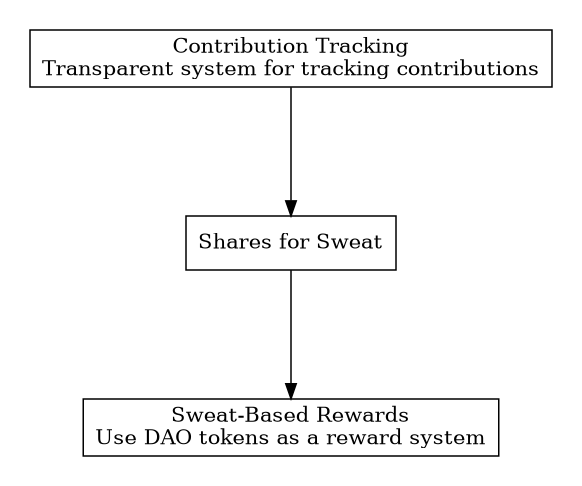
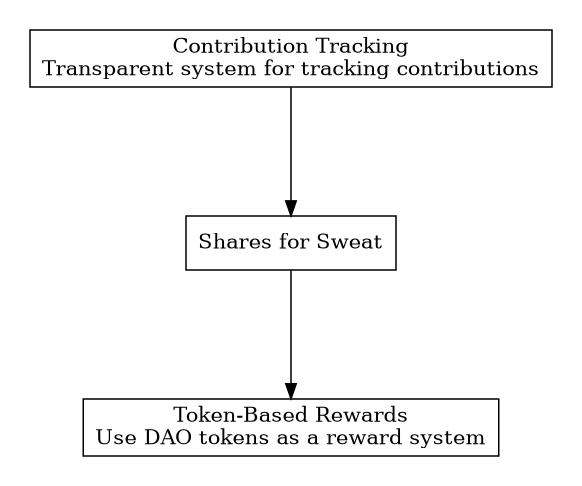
node "Sweat-Based Rewards Use DAO tokens as a reward system": label "Sweat-Based Rewards Use DAO tokens as a reward system" -> "Token-Based Rewards Use DAO tokens as a reward system"
